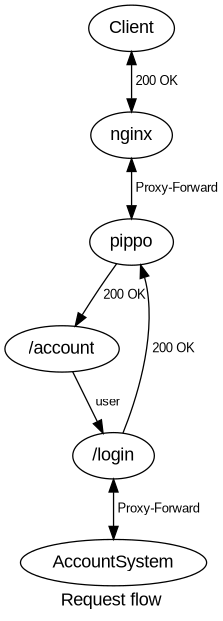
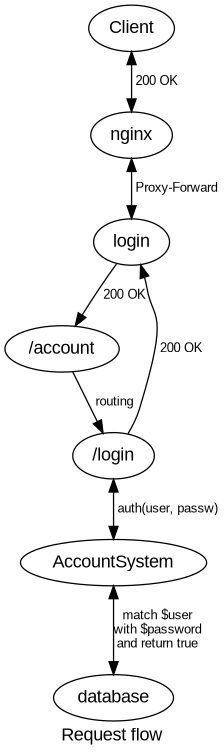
node "pippo": label "pippo" -> "login"
edge "/account" -> "/login": label " user" -> " routing"
edge "/login" -- "AccountSystem": label " Proxy-Forward" -> " auth(user, passw)"
node "database": added
